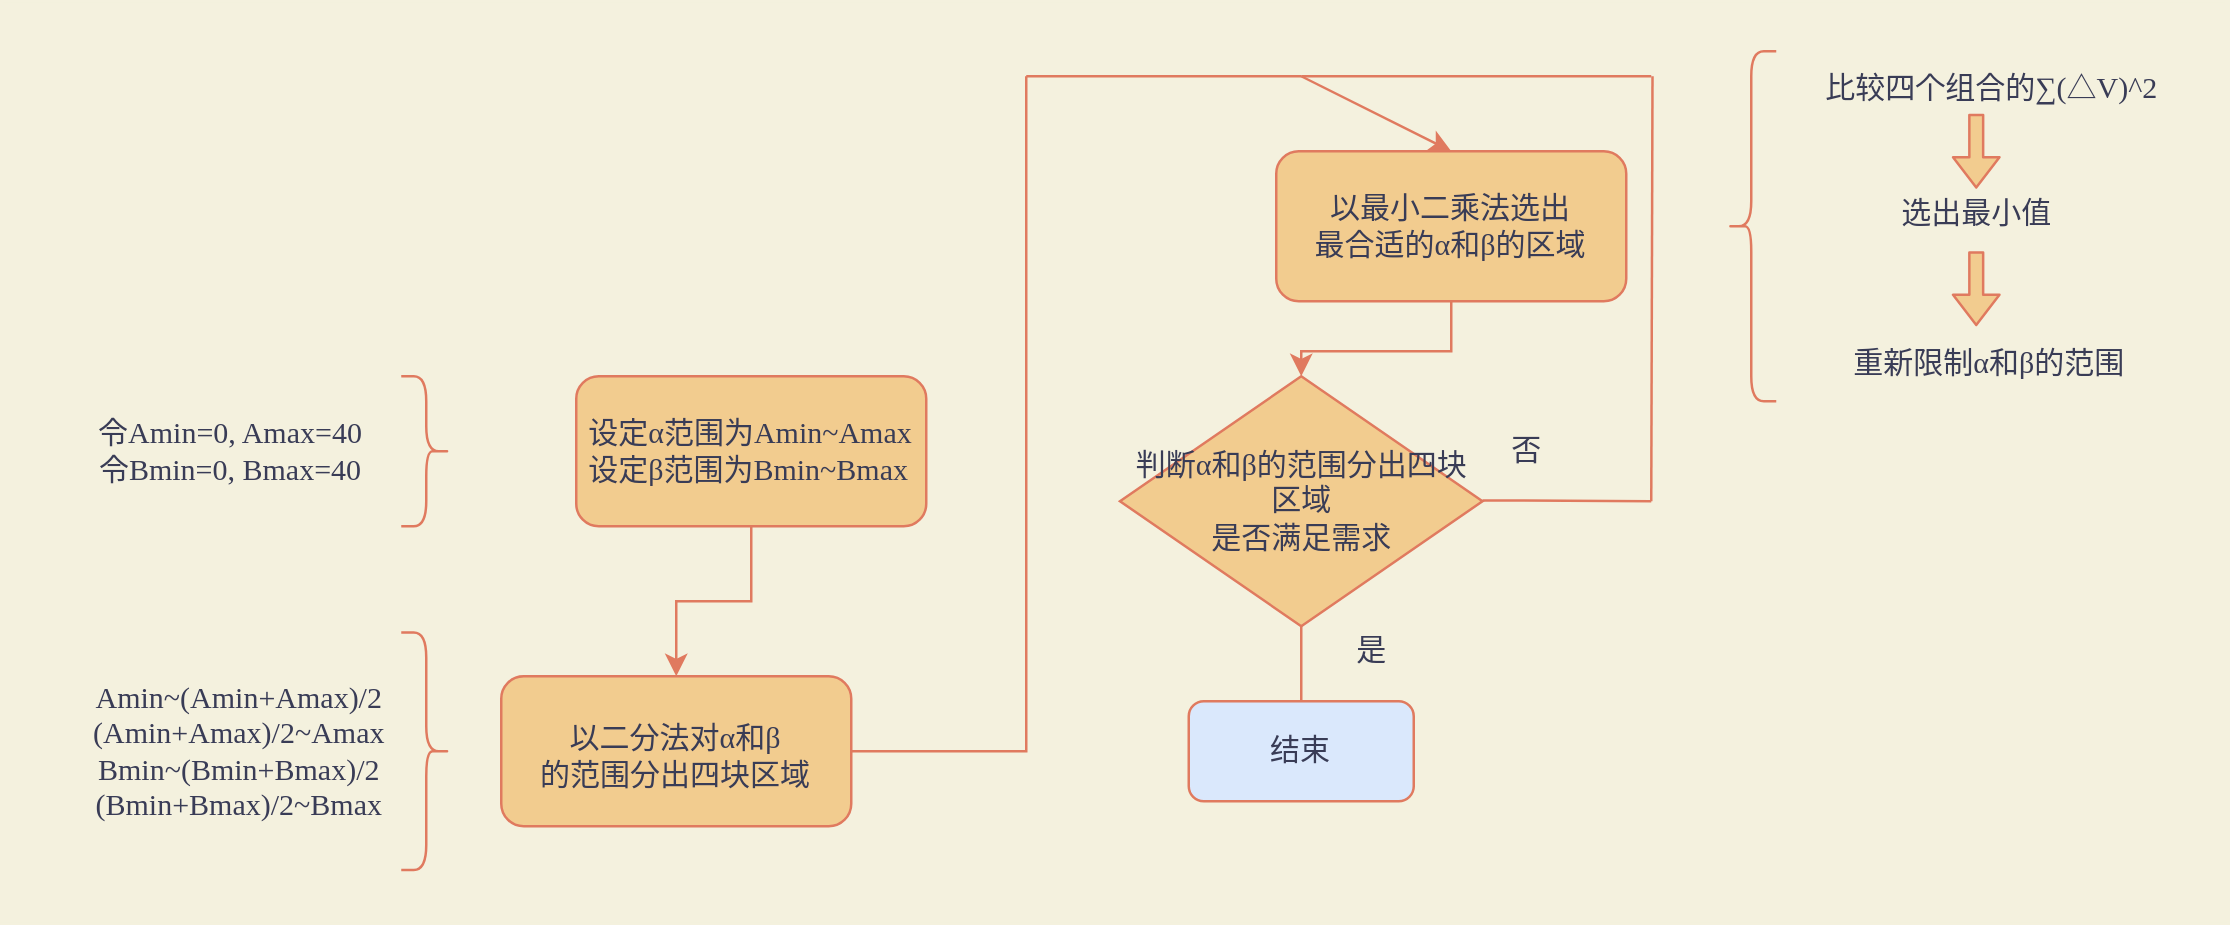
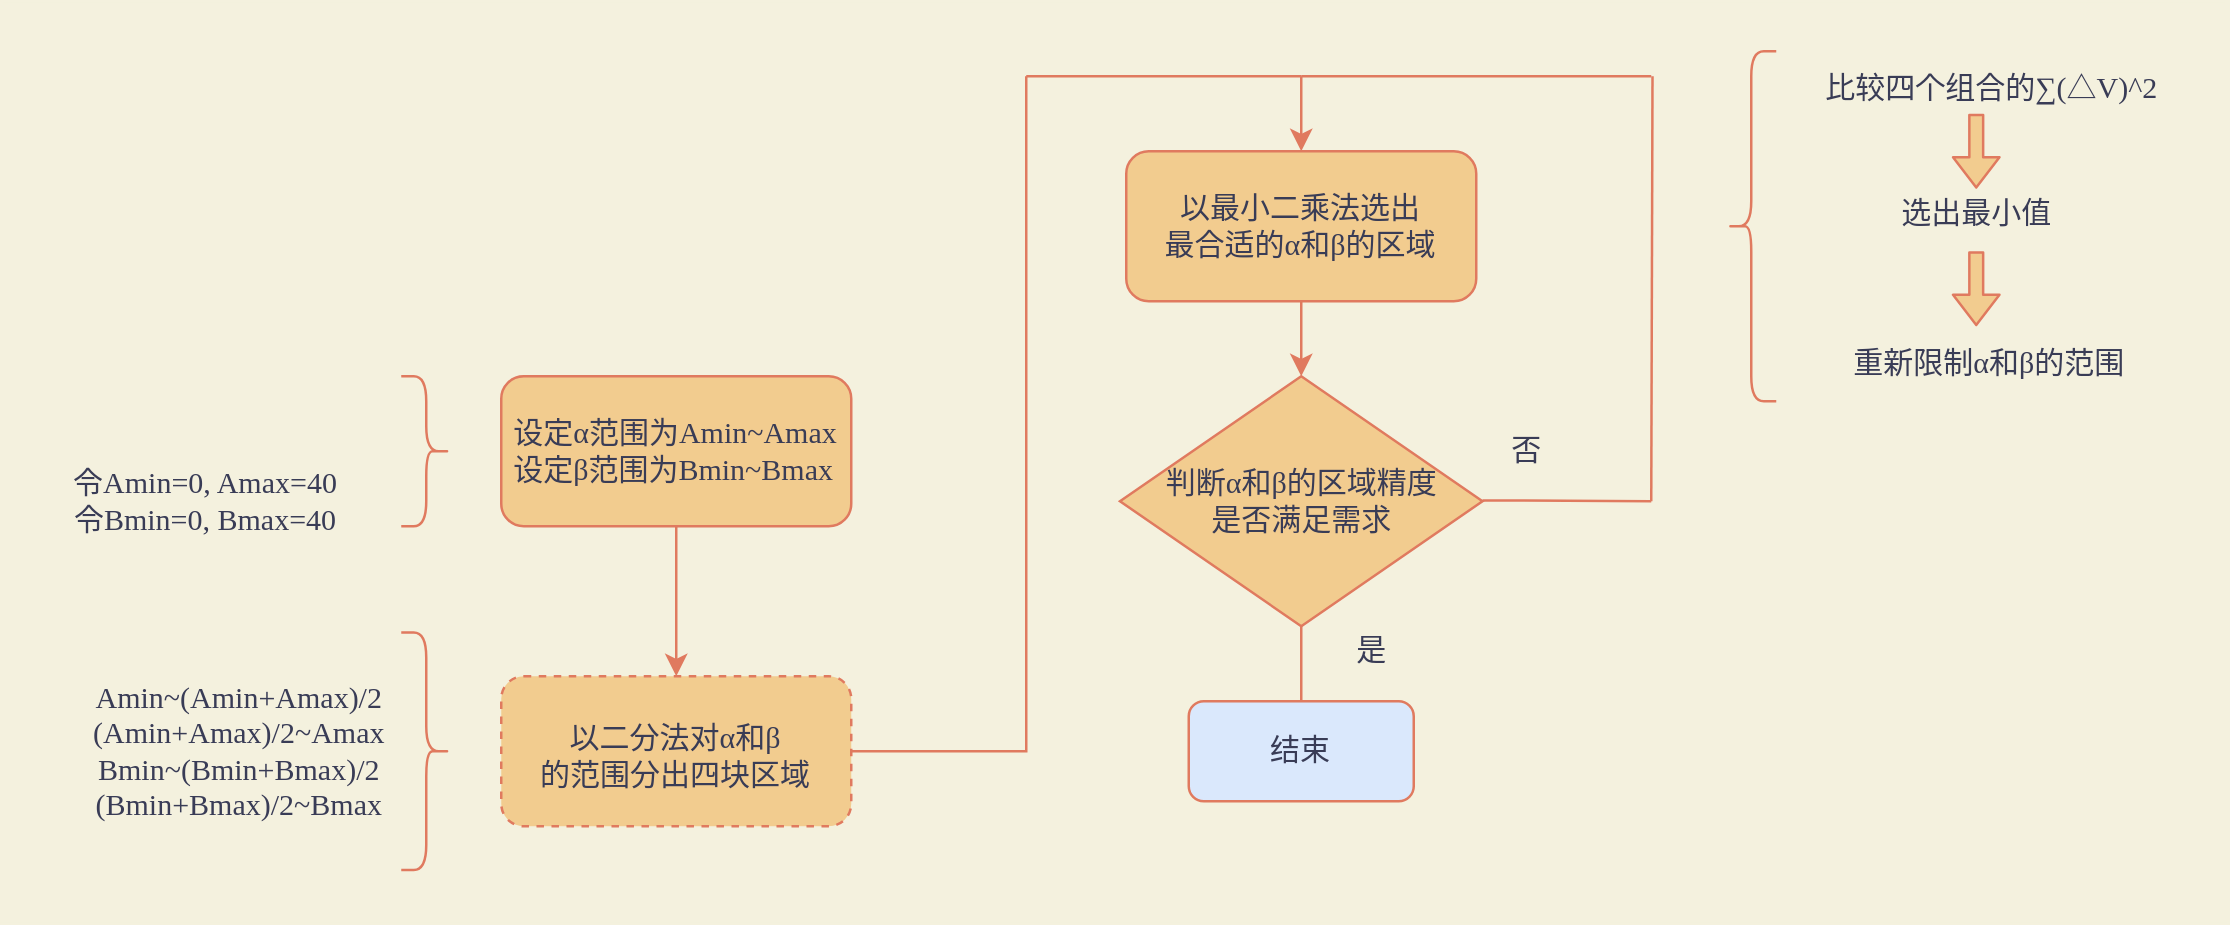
node "以最小二乘法选出 最合适的α和β的区域": moved (1451, 226) -> (1301, 226)
node "令Amin=0, Amax=40 令Bmin=0, Bmax=40": moved (226, 451) -> (201, 501)
node "设定α范围为Amin~Amax 设定β范围为Bmin~Bmax": moved (751, 451) -> (676, 451)
node "判断α和β的范围分出四块区域 是否满足需求": label "判断α和β的范围分出四块区域 是否满足需求" -> "判断α和β的区域精度 是否满足需求"
node "以二分法对α和β 的范围分出四块区域": style solid -> dashed
